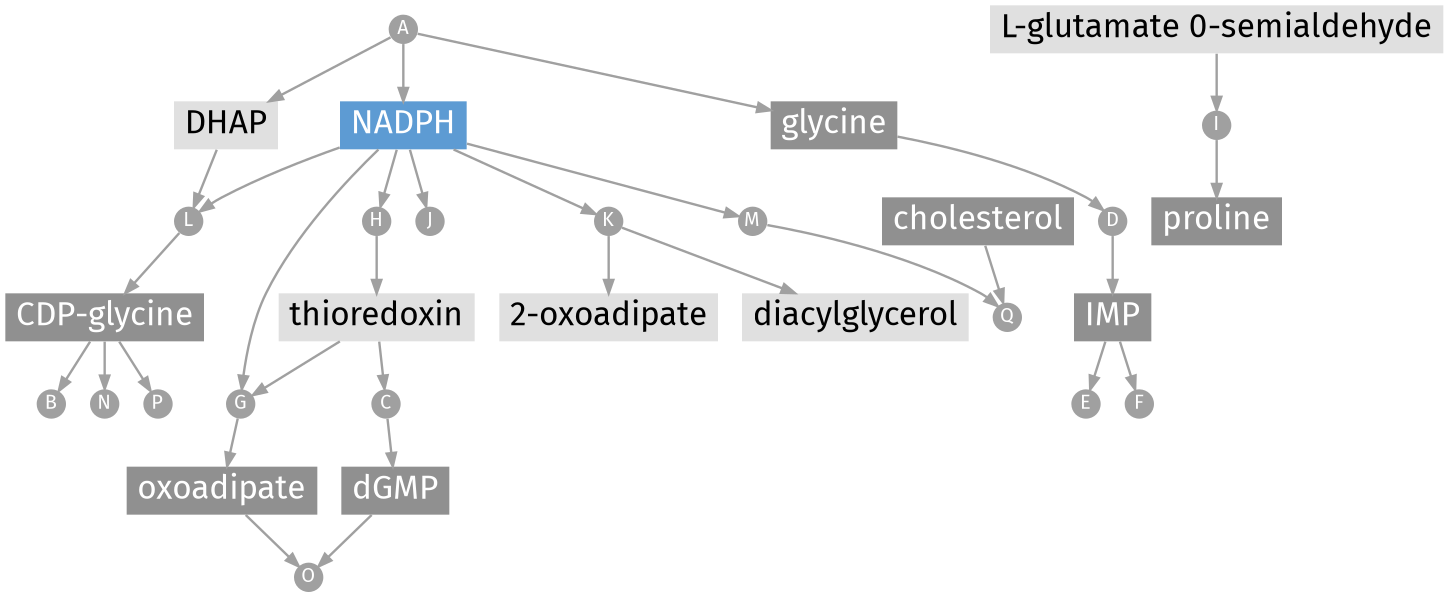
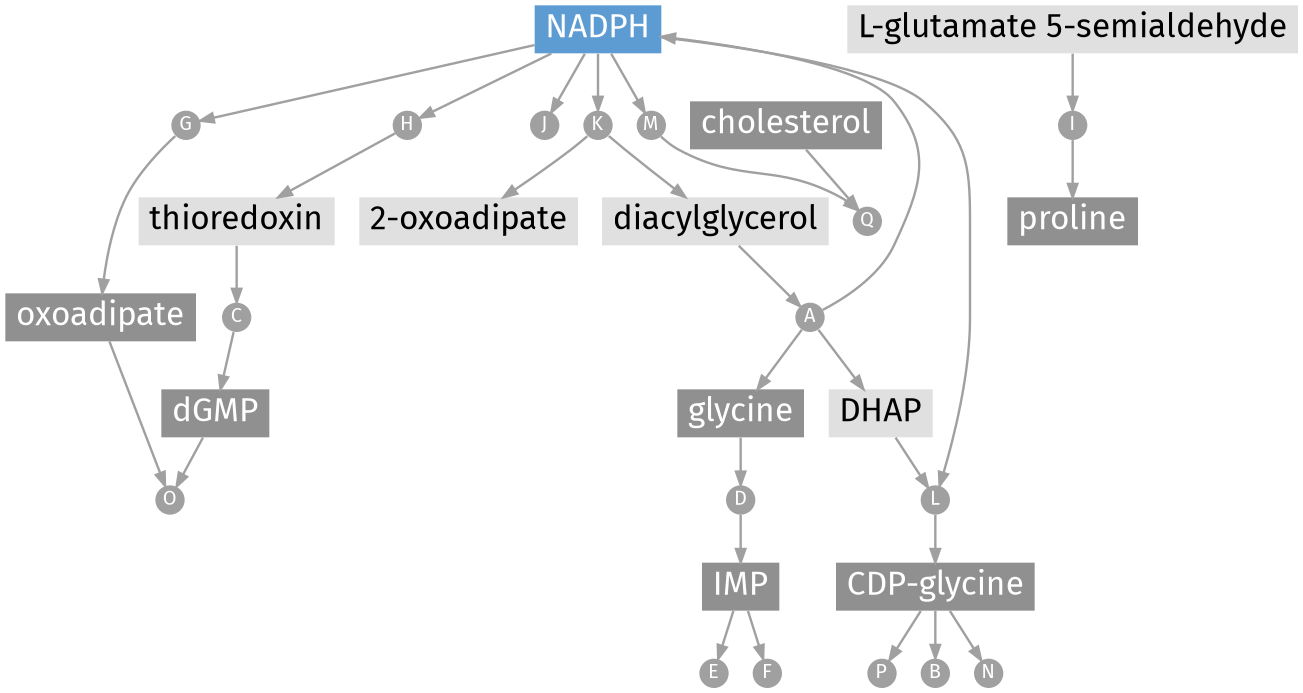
node "L-glutamate 0-semialdehyde": label "L-glutamate 0-semialdehyde" -> "L-glutamate 5-semialdehyde"
edge "diacylglycerol" -> "A": added
edge "thioredoxin" -> "G": removed
